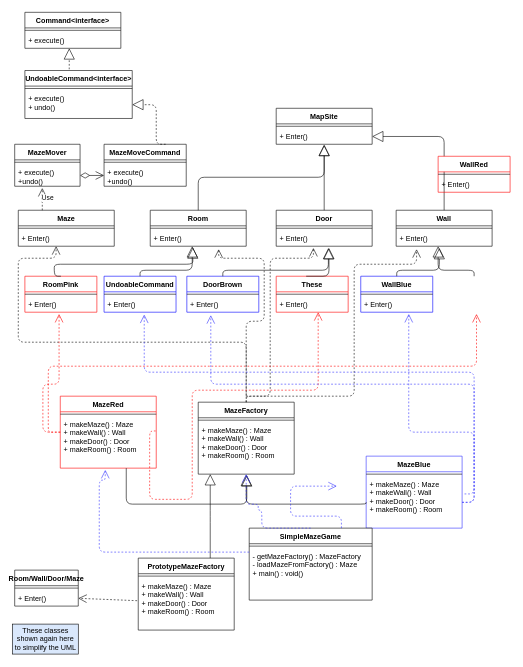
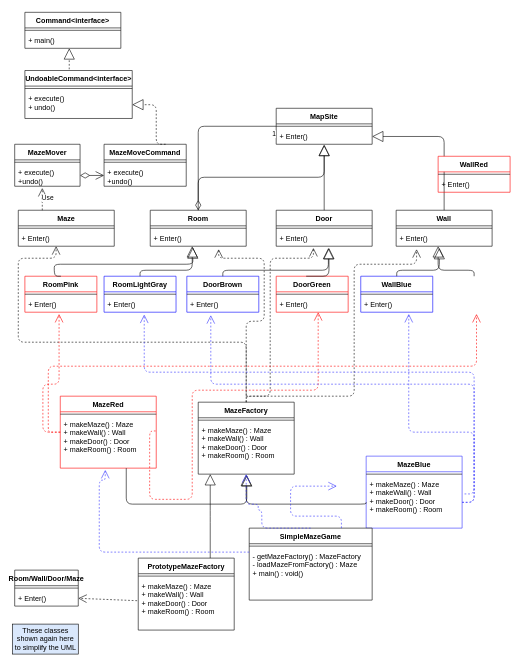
node "+ execute()": label "+ execute()" -> "+ main()"
edge "MapSite" -> "Room": added, label "1"
node "UndoableCommand": label "UndoableCommand" -> "RoomLightGray"
node "These": label "These" -> "DoorGreen"
